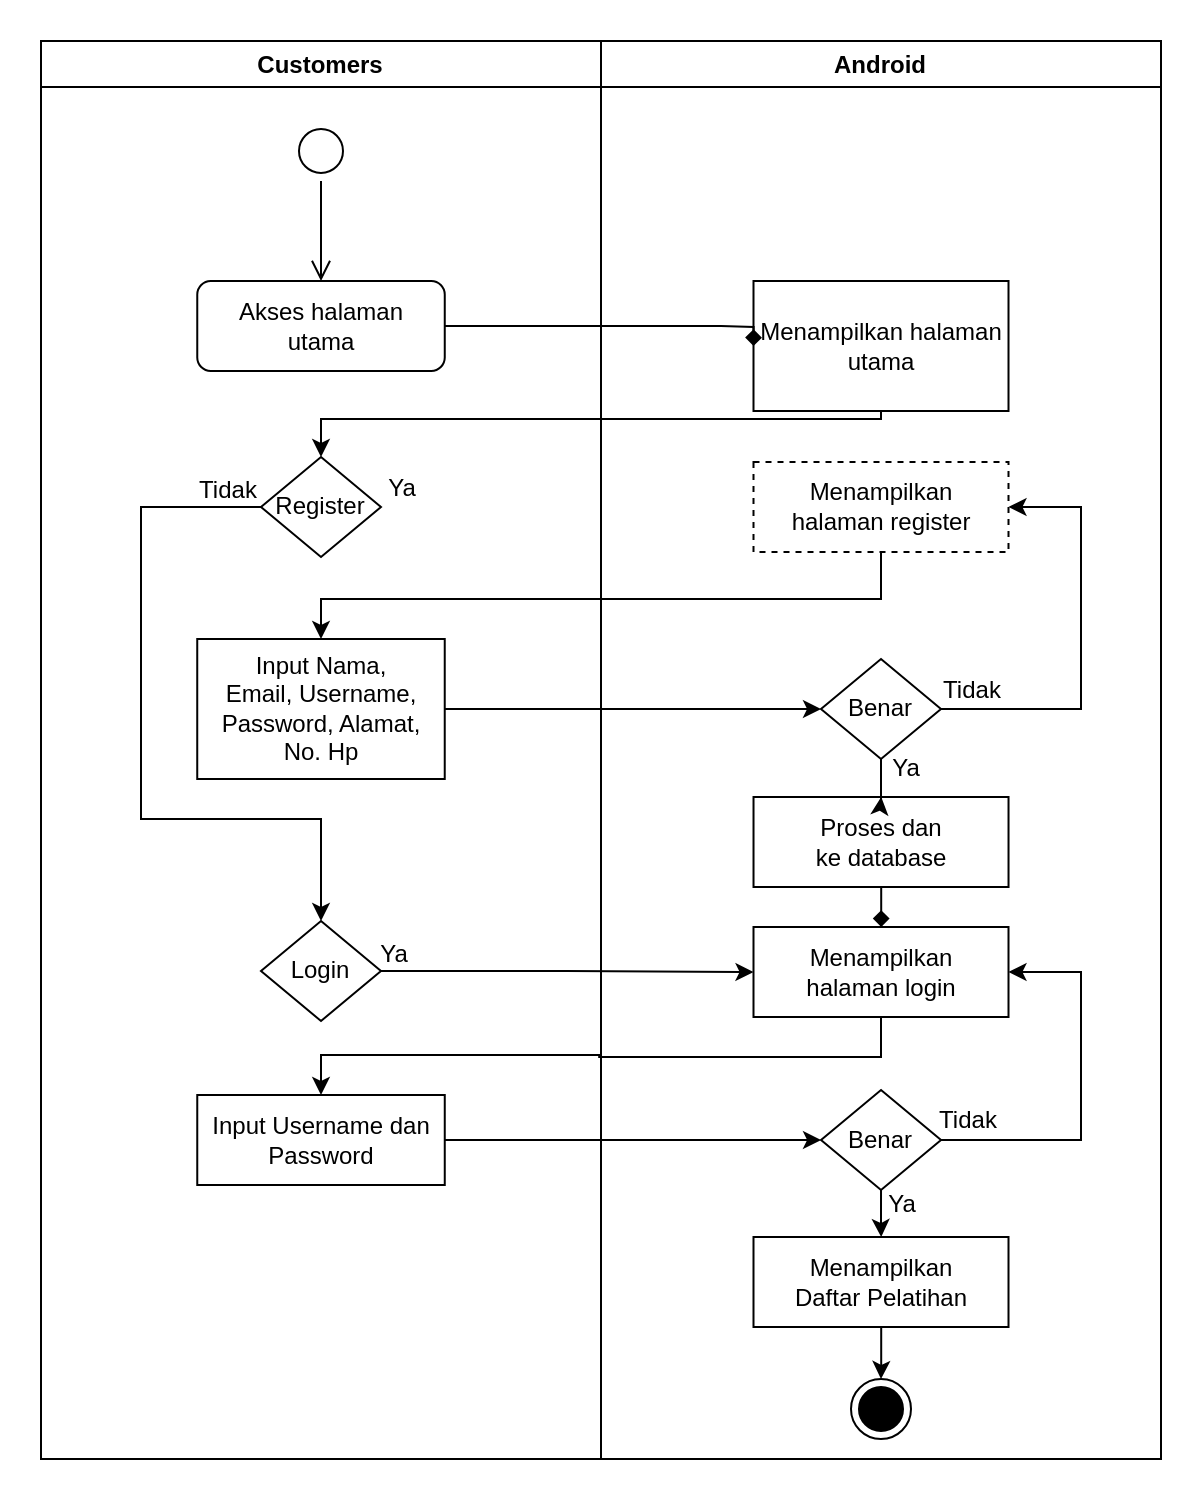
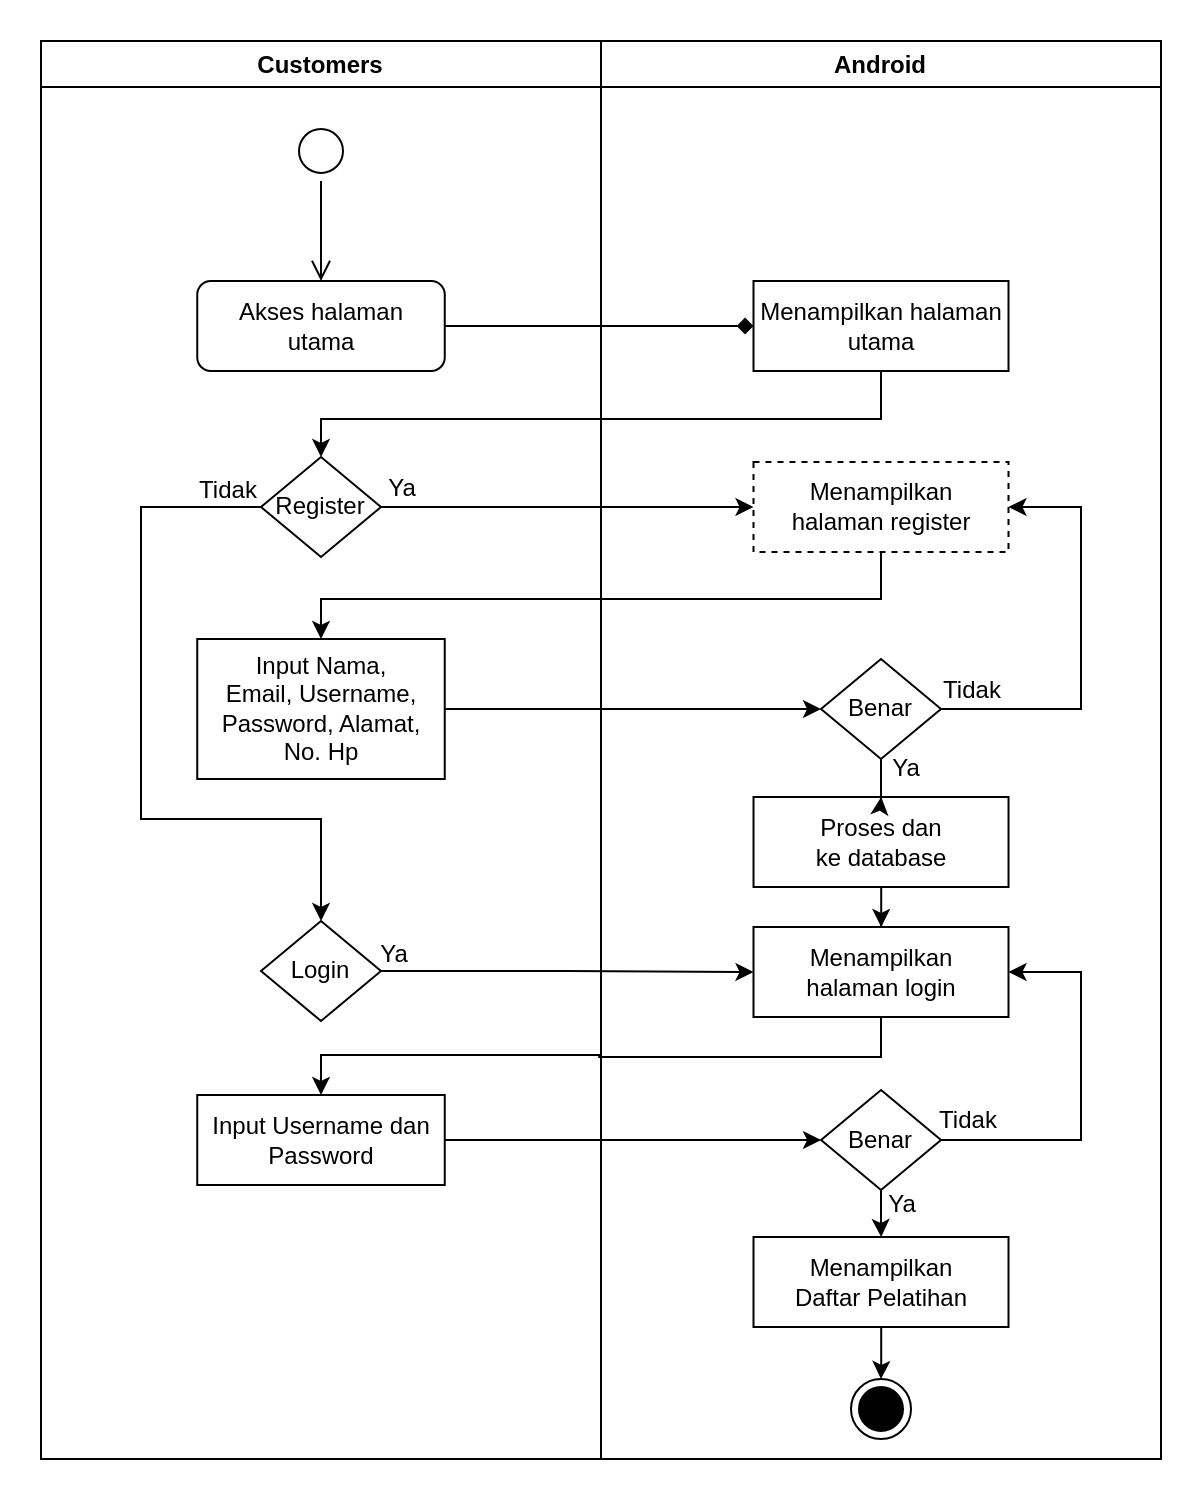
node "Menampilkan halaman utama": size 255x130 -> 255x90
edge "Register" -> "Menampilkan halaman register": added
edge "Proses dan ke database" -> "Menampilkan halaman login": arrowhead diamond -> classic
